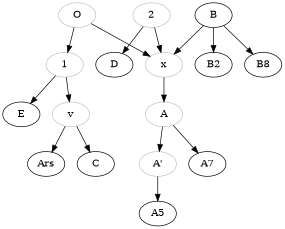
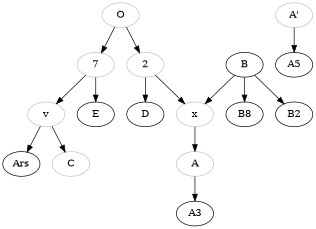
edge "O" -> "x": now "O" -> "2"
node "1": label "1" -> "7"
edge "A" -> "A'": removed
node "C": color black -> grey
node "A7": label "A7" -> "A3"
